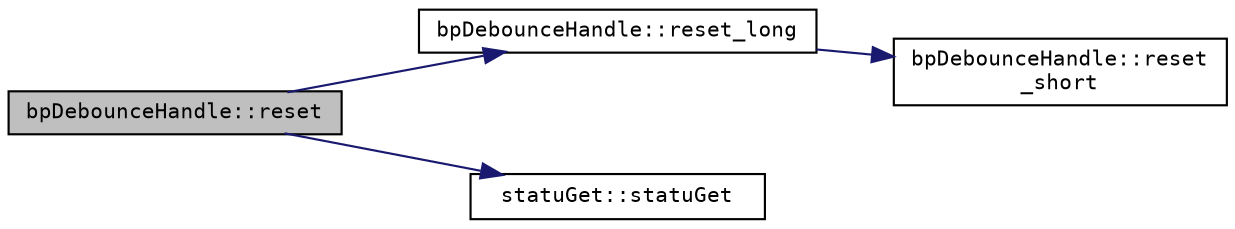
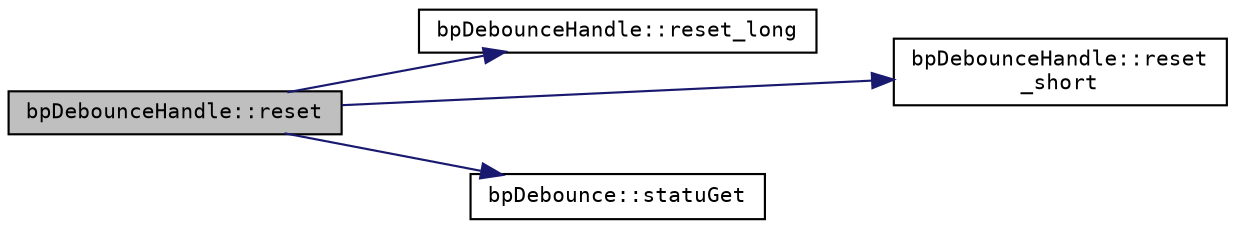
edge "bpDebounceHandle::reset_long" -> "bpDebounceHandle::reset _short": now "bpDebounceHandle::reset" -> "bpDebounceHandle::reset _short"
node "statuGet::statuGet": label "statuGet::statuGet" -> "bpDebounce::statuGet"
